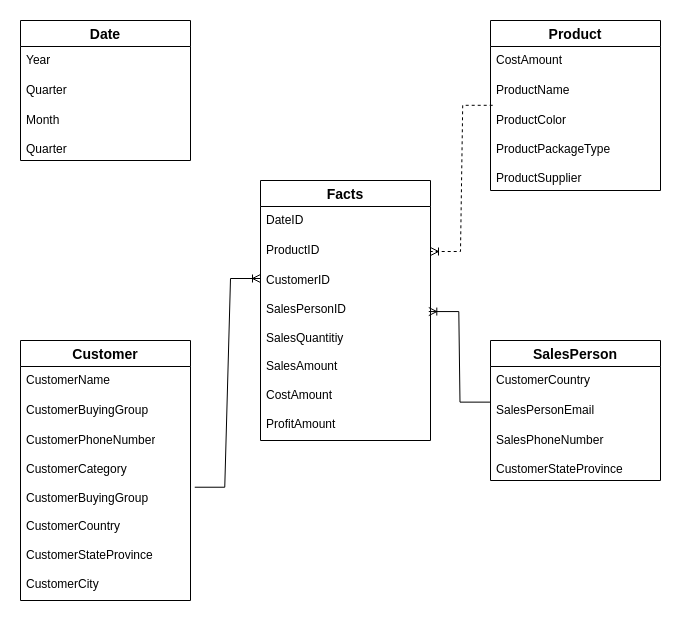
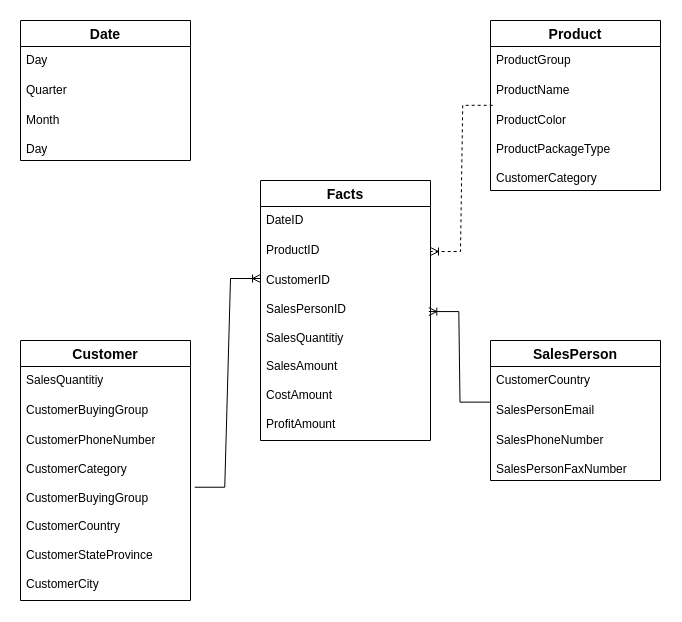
node "Year": label "Year" -> "Day"
node "CostAmount": label "CostAmount" -> "ProductGroup"
node "Month Quarter": label "Month Quarter" -> "Month Day"
node "ProductColor ProductPackageType ProductSupplier": label "ProductColor ProductPackageType ProductSupplier" -> "ProductColor ProductPackageType CustomerCategory"
node "CustomerName": label "CustomerName" -> "SalesQuantitiy"
node "SalesPhoneNumber CustomerStateProvince": label "SalesPhoneNumber CustomerStateProvince" -> "SalesPhoneNumber SalesPersonFaxNumber"
